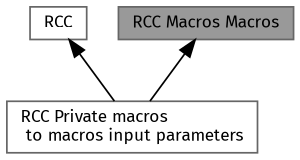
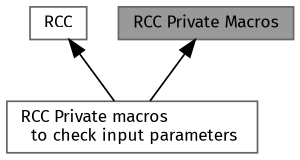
node "RCC Macros Macros": label "RCC Macros Macros" -> "RCC Private Macros"
node "RCC Private macros to macros input parameters": label "RCC Private macros to macros input parameters" -> "RCC Private macros to check input parameters"
